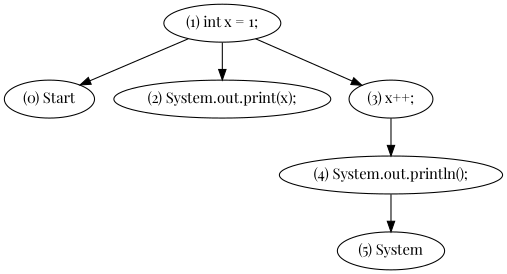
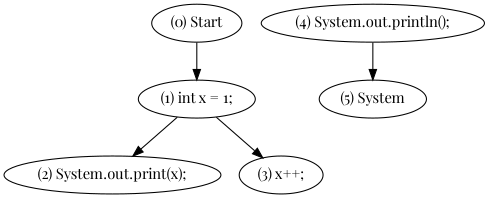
edge "(1) int x = 1;" -> "(0) Start": reversed
edge "(3) x++;" -> "(4) System.out.println();": removed
